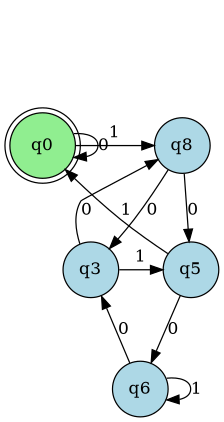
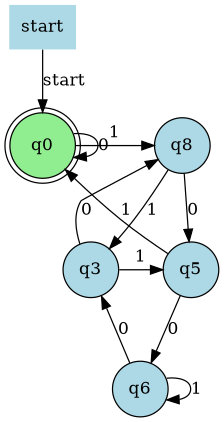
node "start": added
edge "q8" -> "q3": label "0" -> "1"
